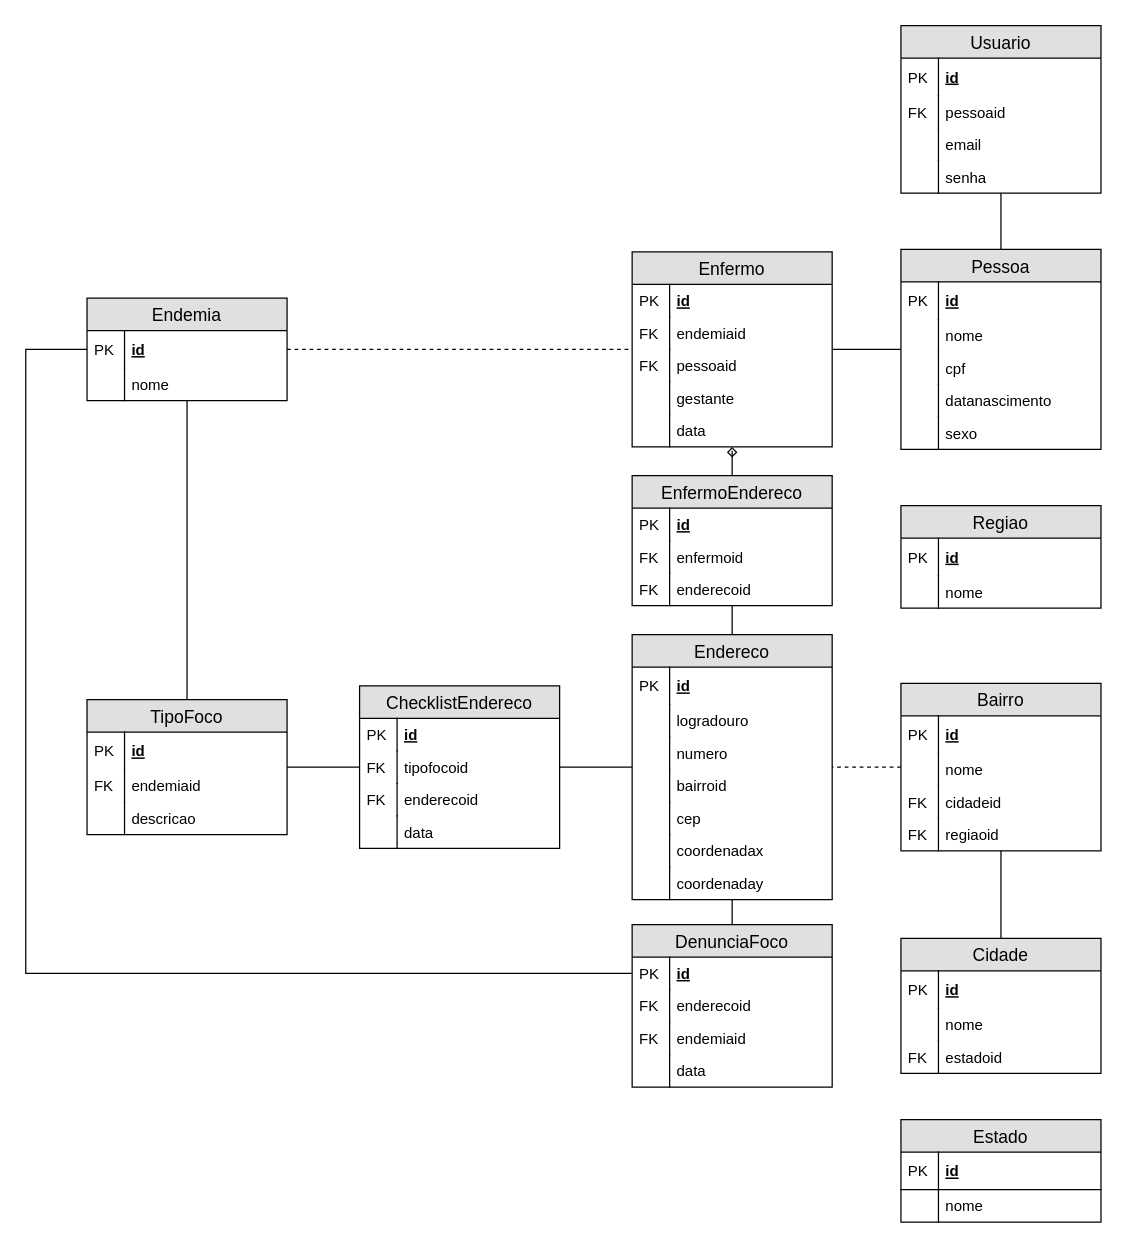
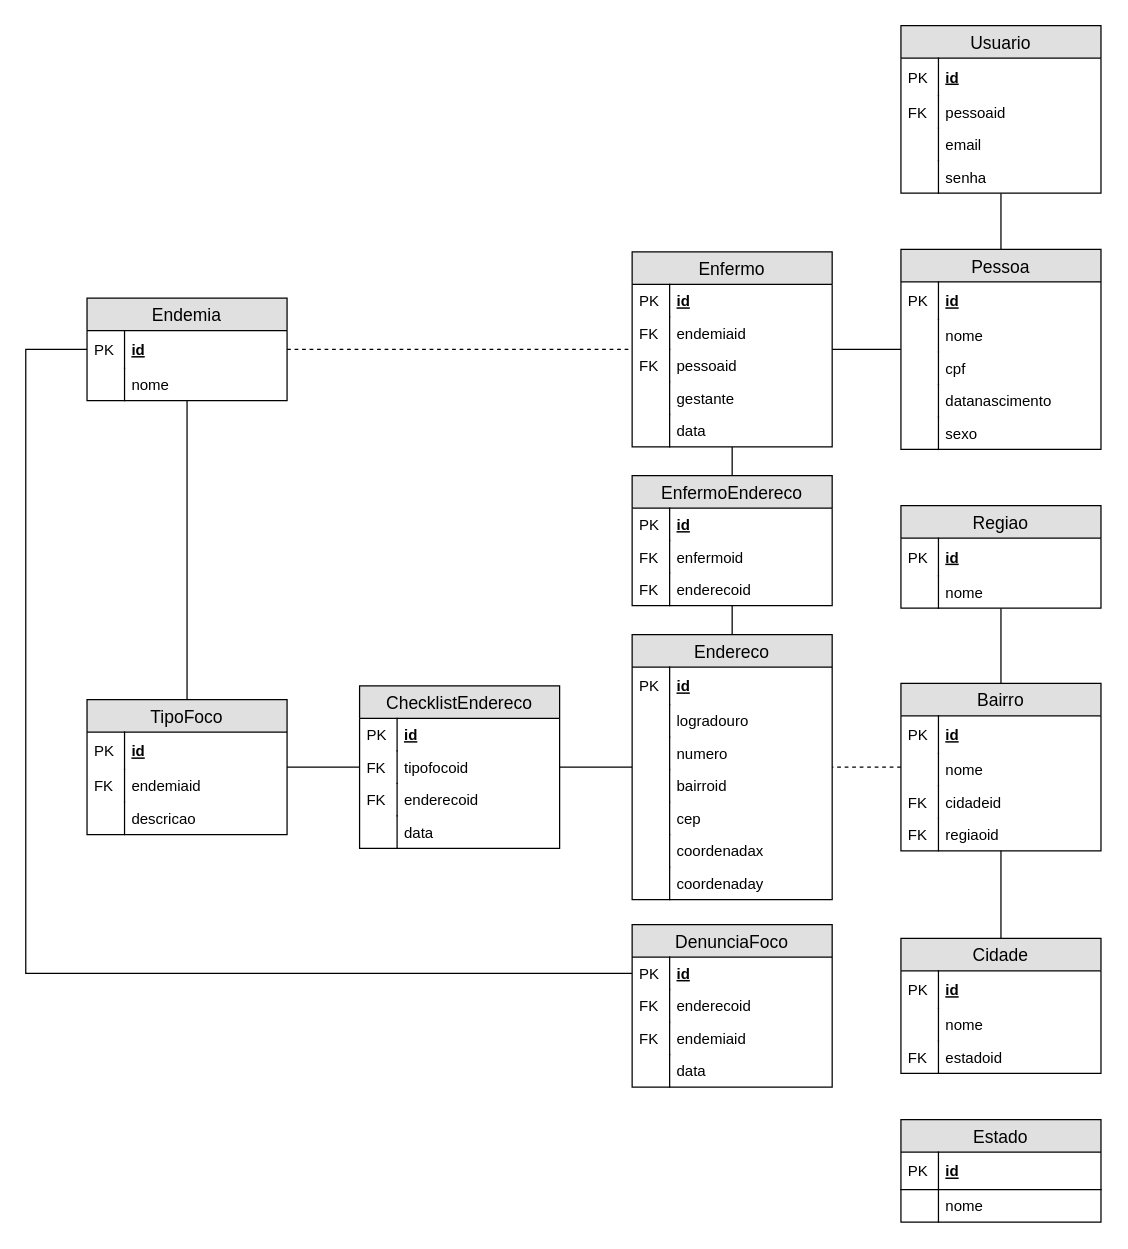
edge "EnfermoEndereco" -> "Enfermo": arrowhead diamond -> none
edge "Regiao" -- "Bairro": added
edge "Endereco" -- "DenunciaFoco": removed
